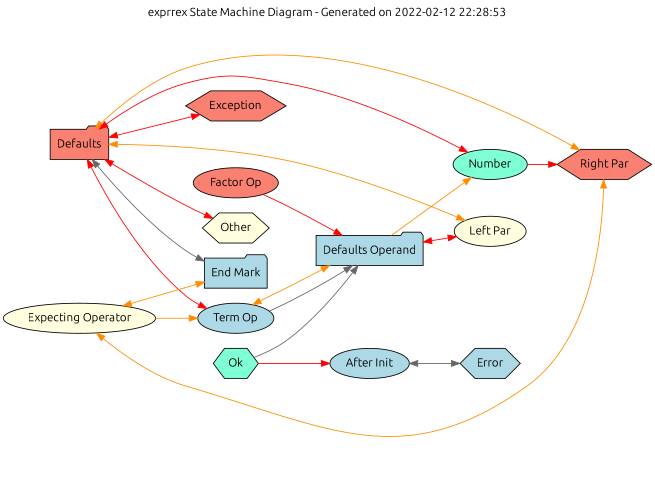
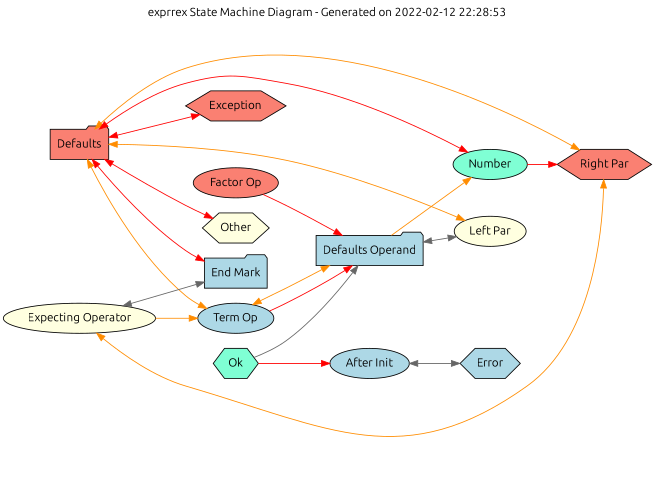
edge "Defaults" -- "End Mark": color gray40 -> red
edge "Left Par" -- "Defaults Operand": color red -> gray40
edge "Defaults" -- "Term Op": color red -> darkorange
edge "Term Op" -> "Defaults Operand": color gray40 -> red
edge "End Mark" -- "Expecting Operator": color darkorange -> gray40
